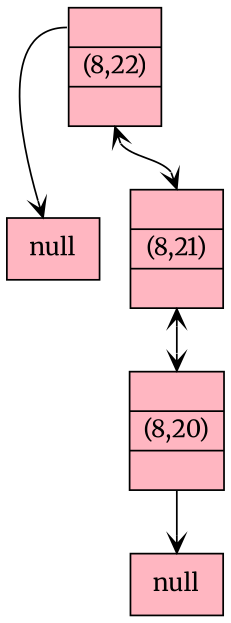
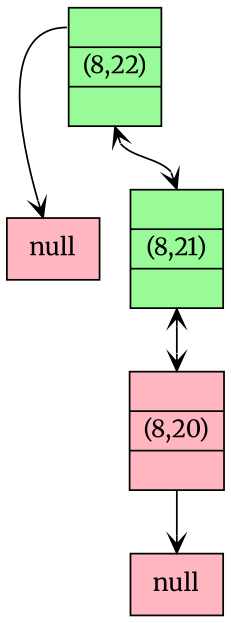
node "(8,22)": fillcolor lightpink -> palegreen
node "(8,21)": fillcolor lightpink -> palegreen
